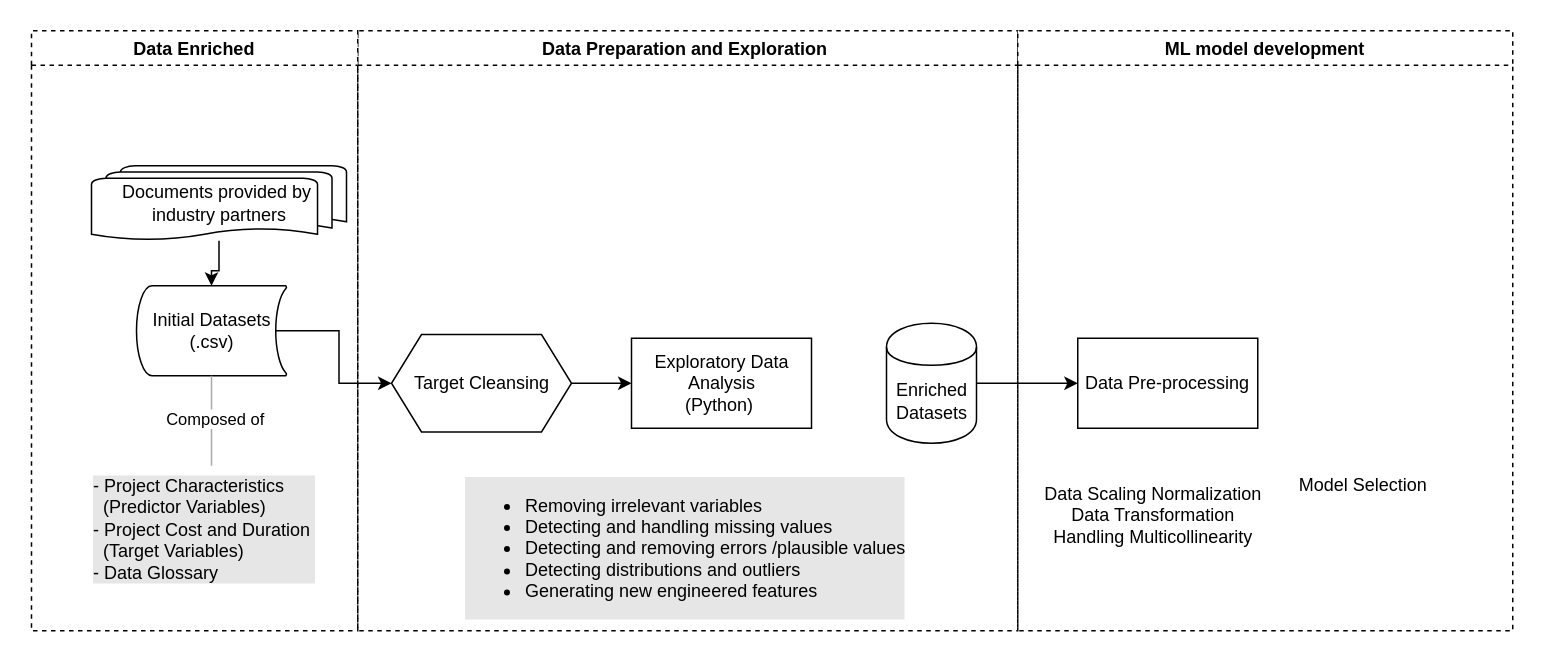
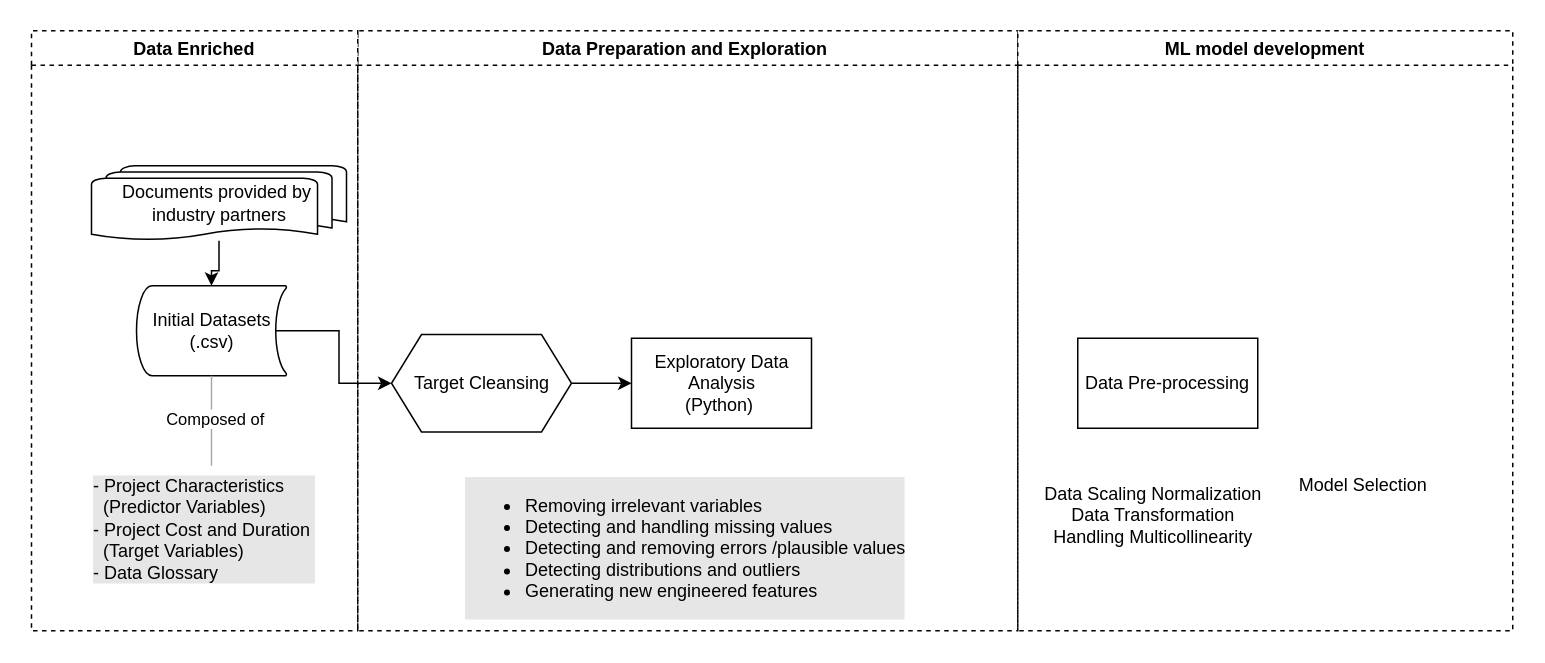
node "Enriched Datasets": removed
edge "Enriched Datasets" -> "Data Pre-processing": removed
